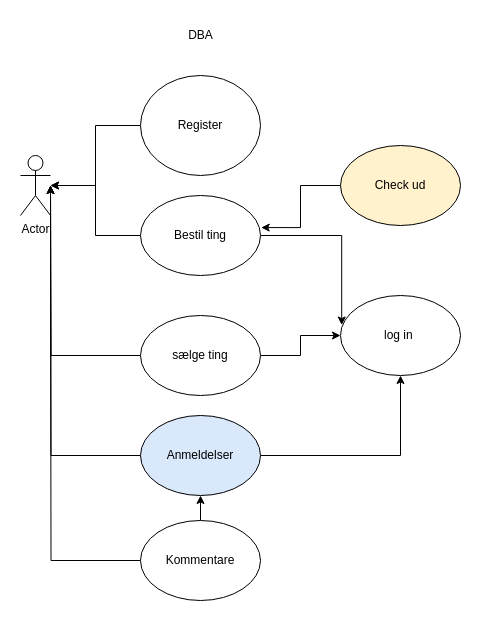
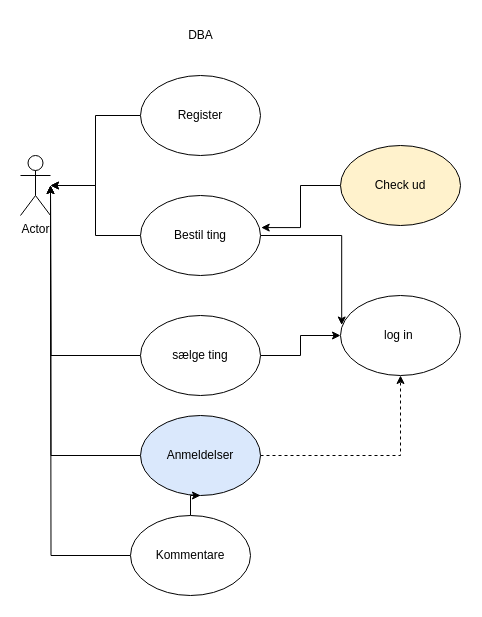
node "Register": size 120x100 -> 120x80
edge "Anmeldelser" -> "log in": style solid -> dashed
node "Kommentare": moved (201, 561) -> (191, 556)
